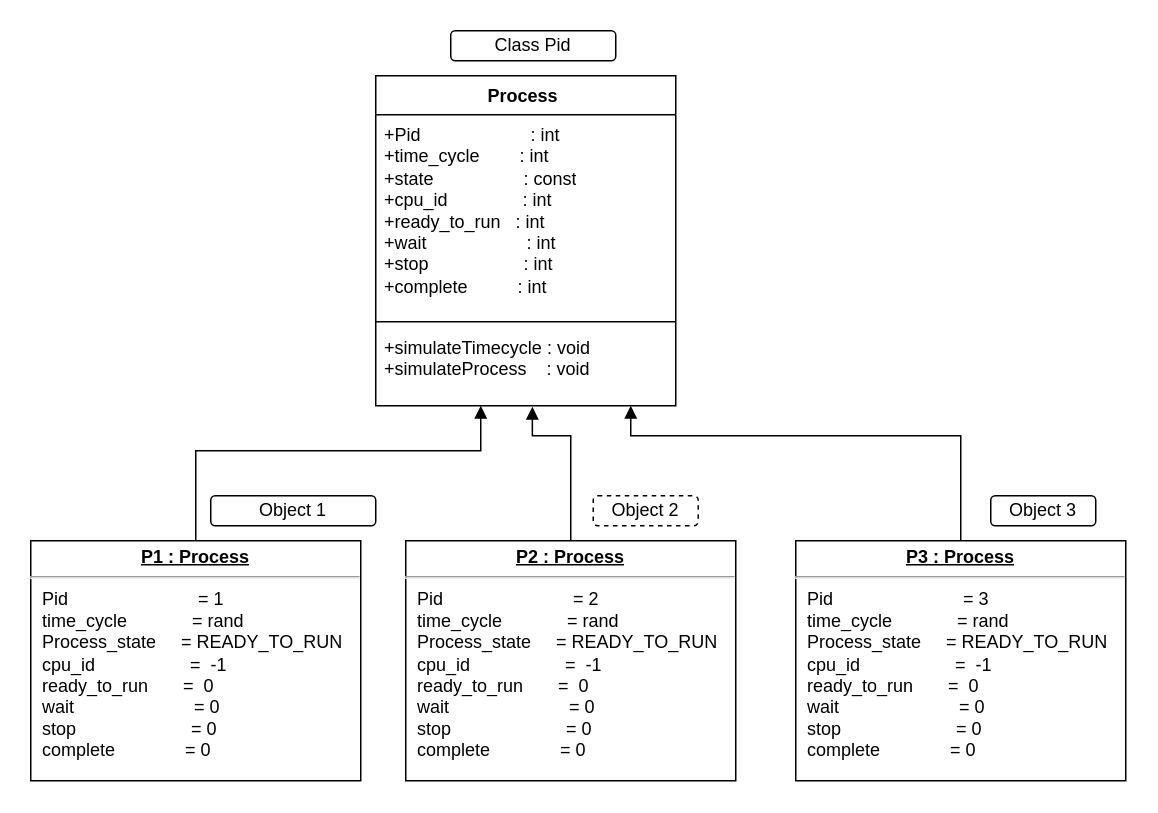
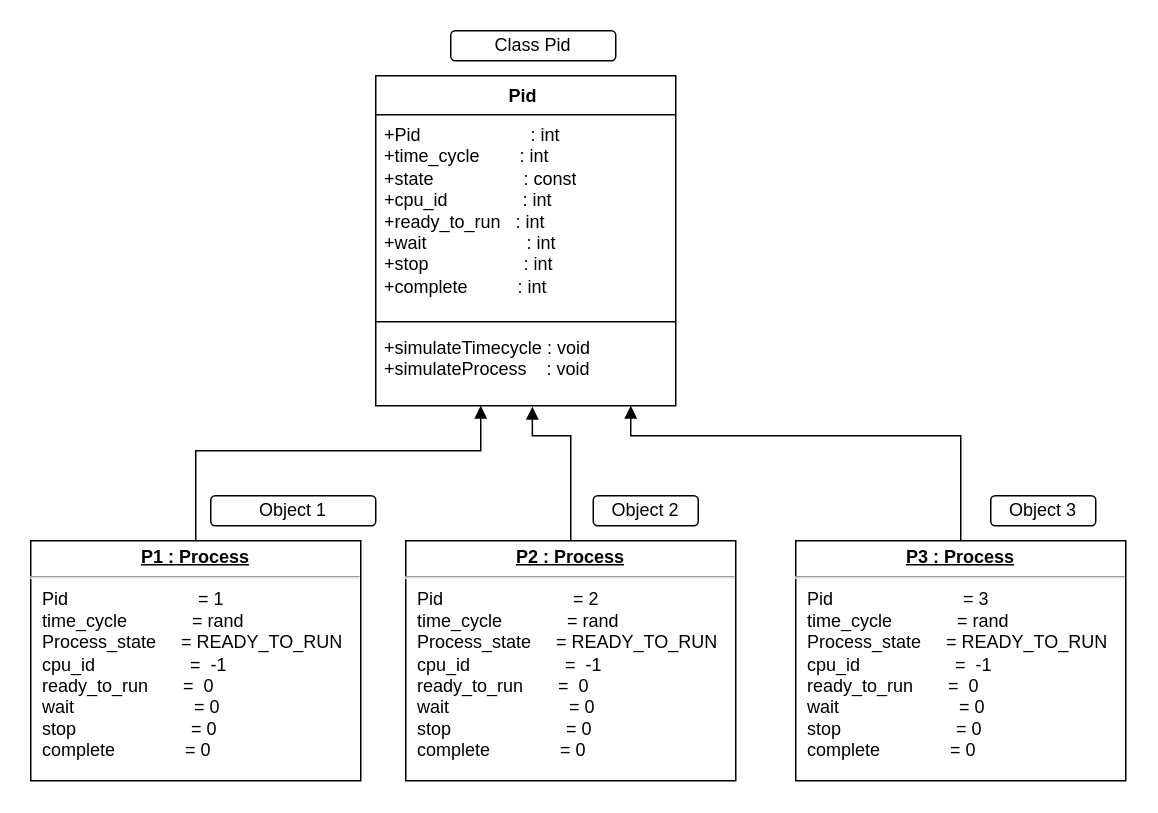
node "Process": label "Process" -> "Pid"
node "Object 2": style dashed -> solid
